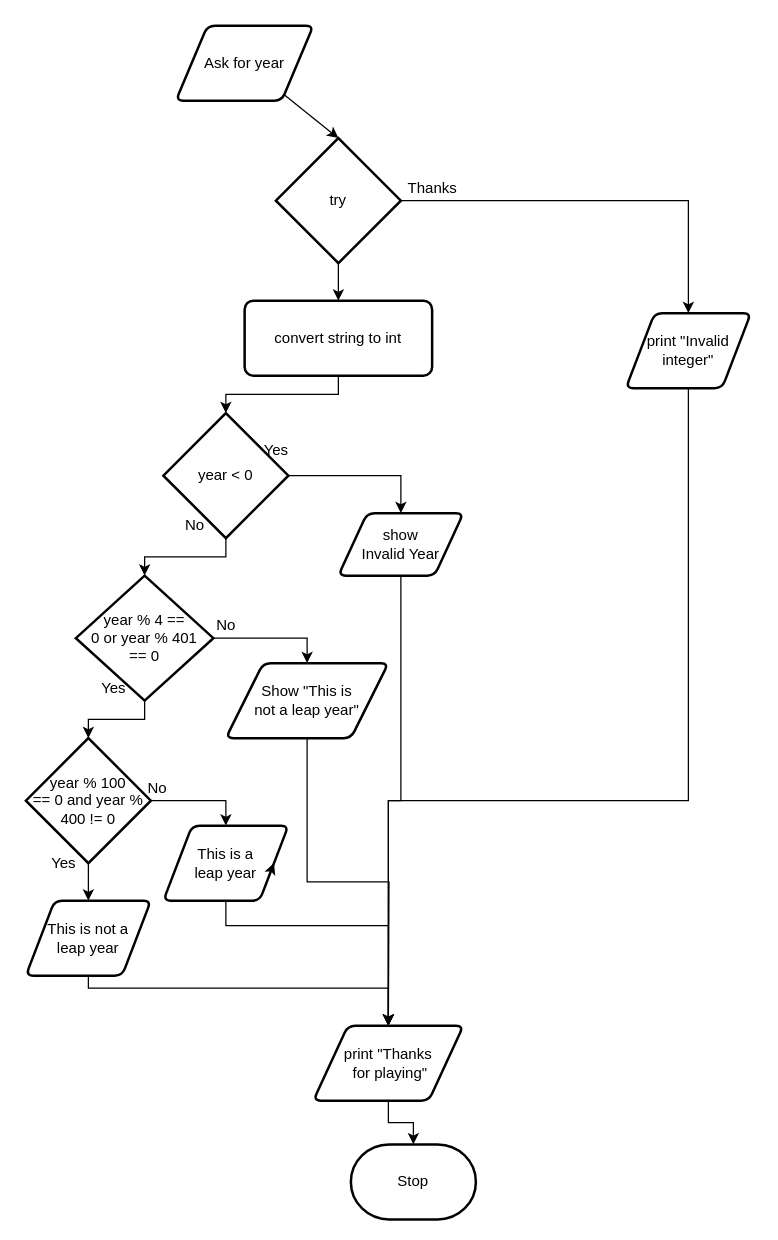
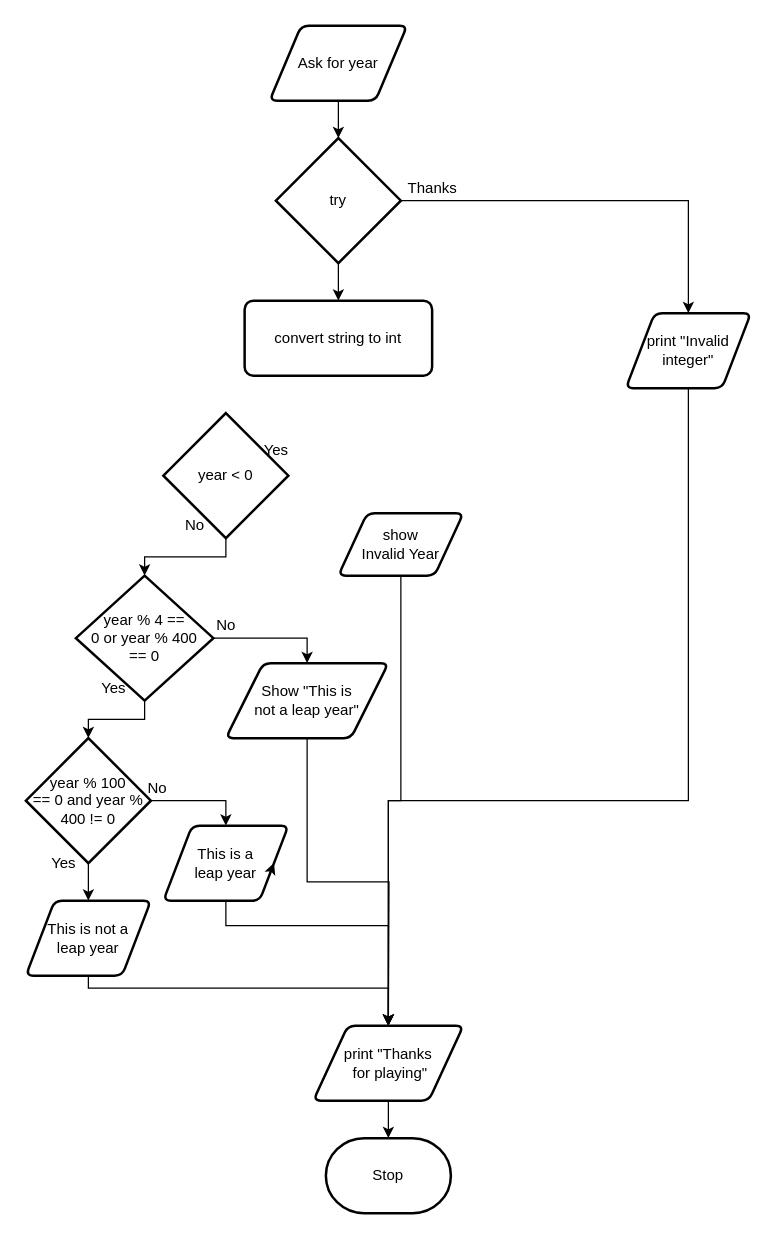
node "Ask for year": moved (244, 63) -> (338, 63)
edge "convert string to int" -> "year < 0": removed
edge "year < 0" -> "show Invalid Year": removed
node "year % 4 == 0 or year % 401 == 0": label "year % 4 == 0 or year % 401 == 0" -> "year % 4 == 0 or year % 400 == 0"
node "Stop": moved (413, 1182) -> (388, 1176)
